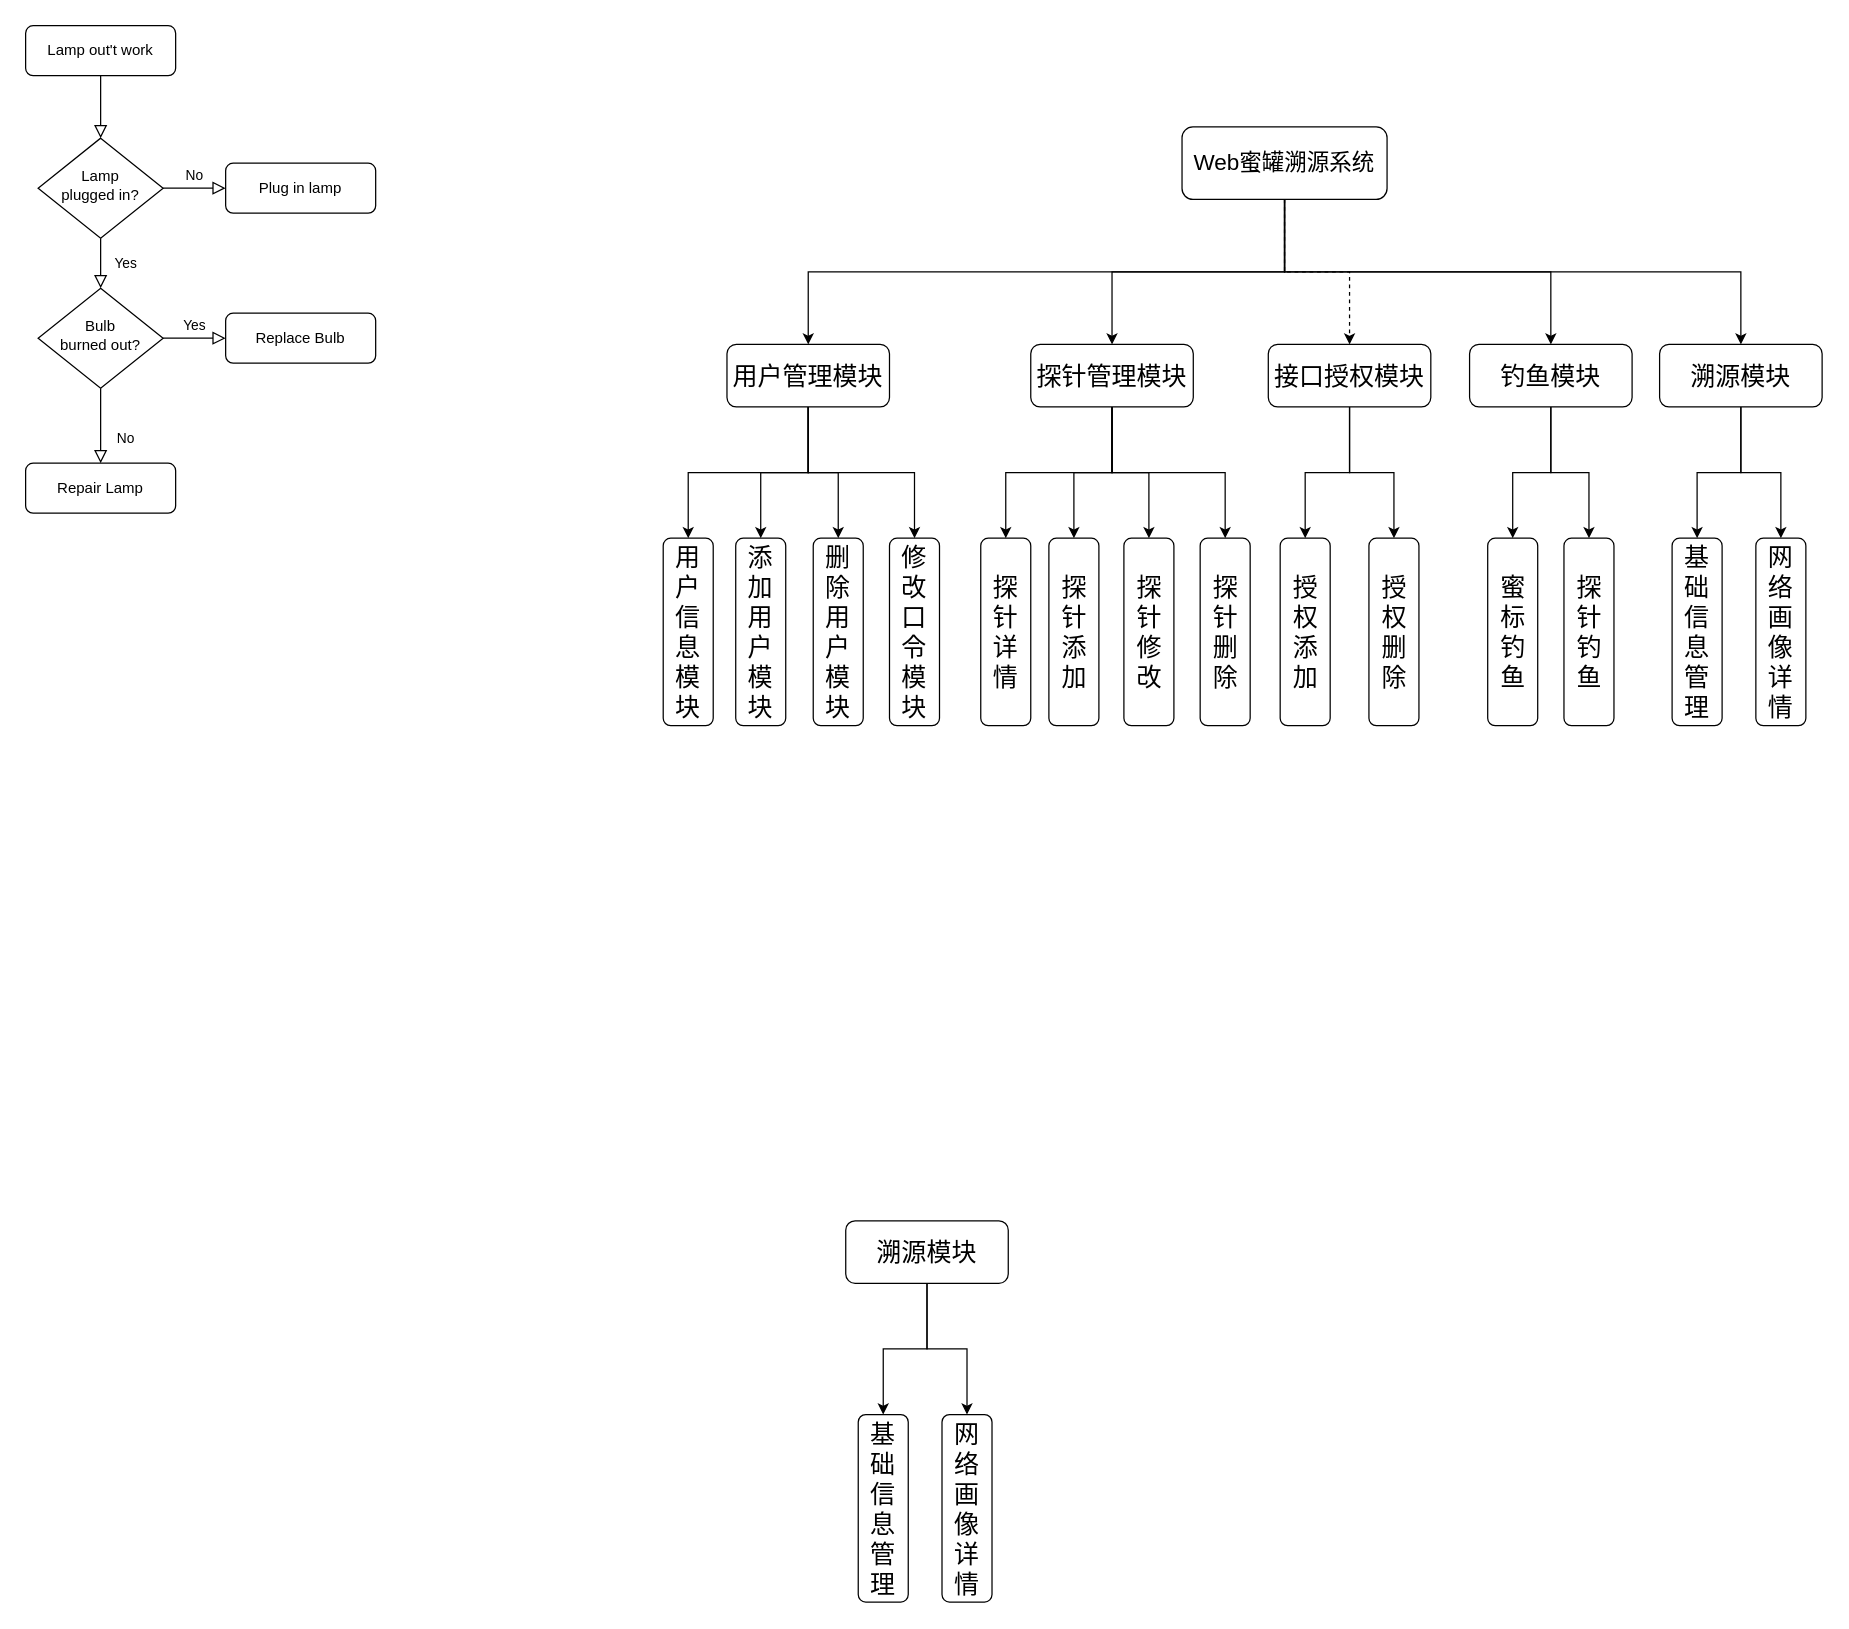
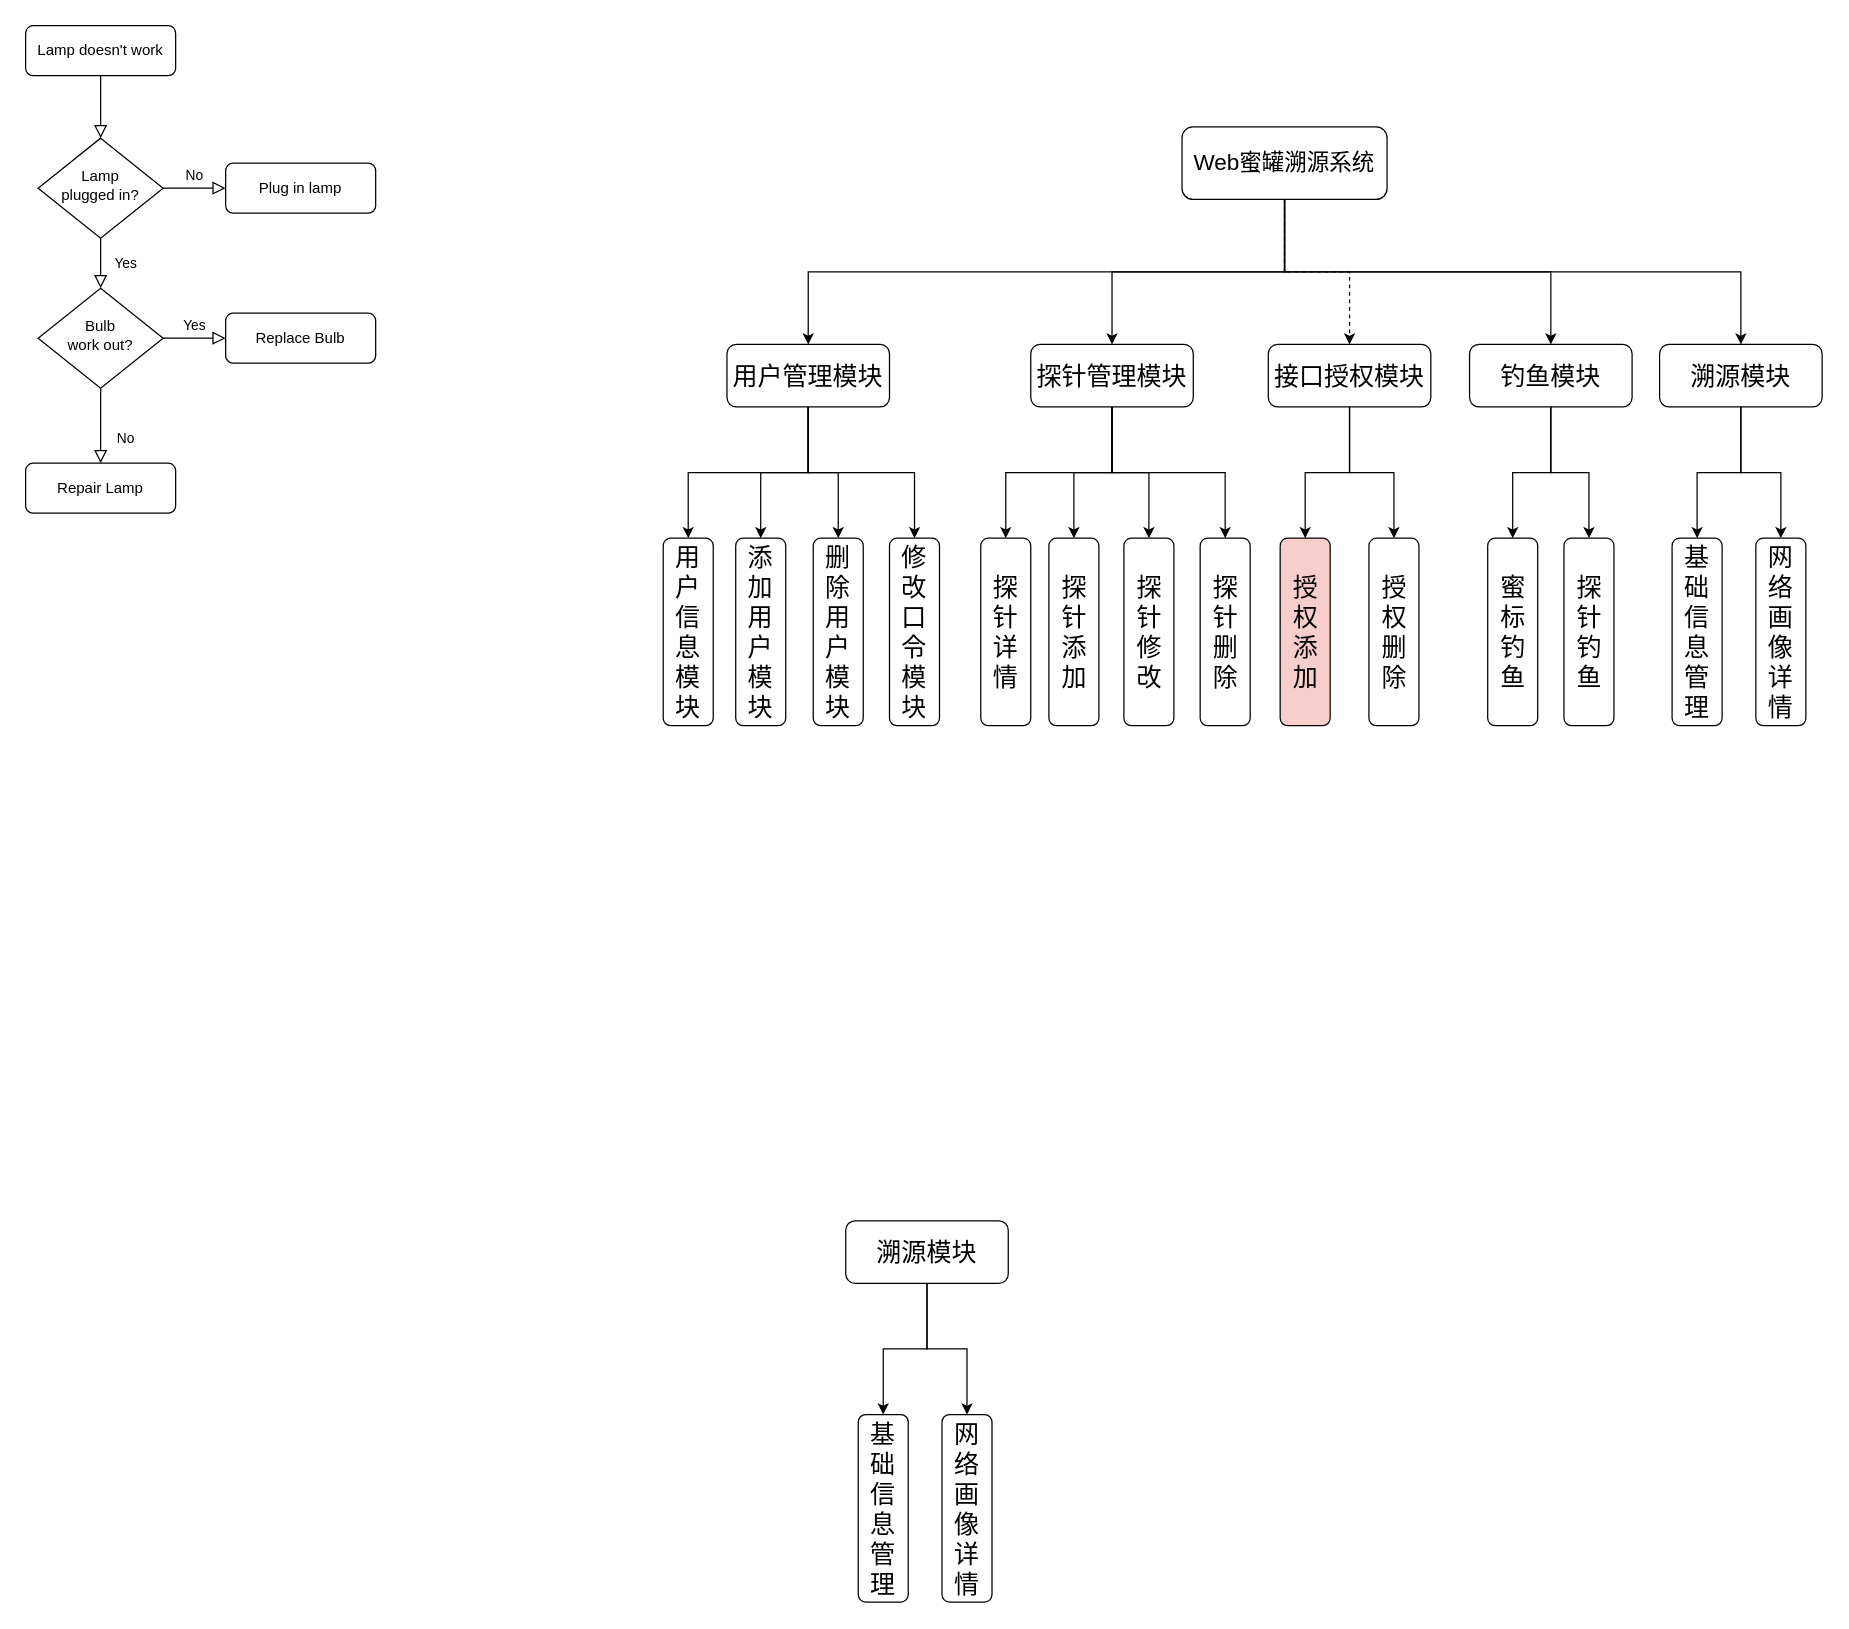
node "Lamp out't work": label "Lamp out't work" -> "Lamp doesn't work"
node "Bulb burned out?": label "Bulb burned out?" -> "Bulb work out?"
node "授权添加": fillcolor #ffffff -> #f8cecc
